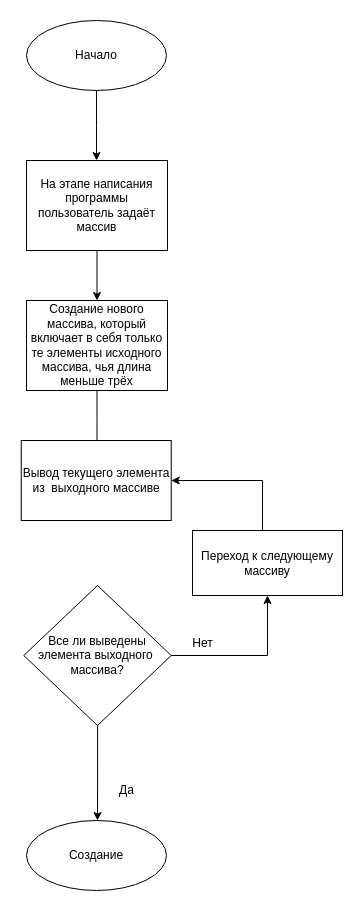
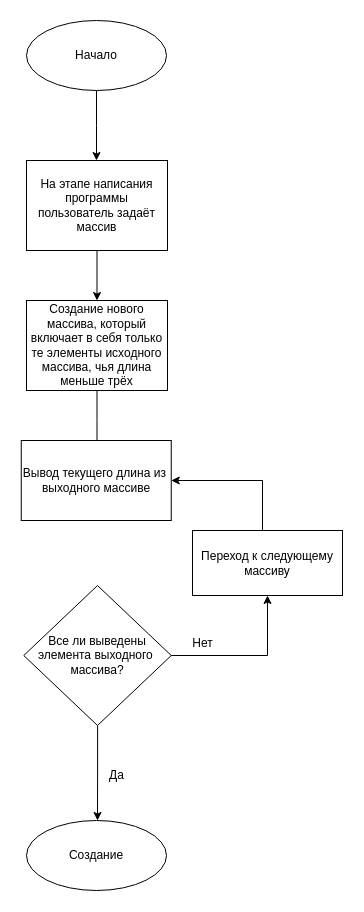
node "Вывод текущего элемента из выходного массиве": label "Вывод текущего элемента из выходного массиве" -> "Вывод текущего длина из выходного массиве"
node "Да": moved (127, 791) -> (117, 776)
